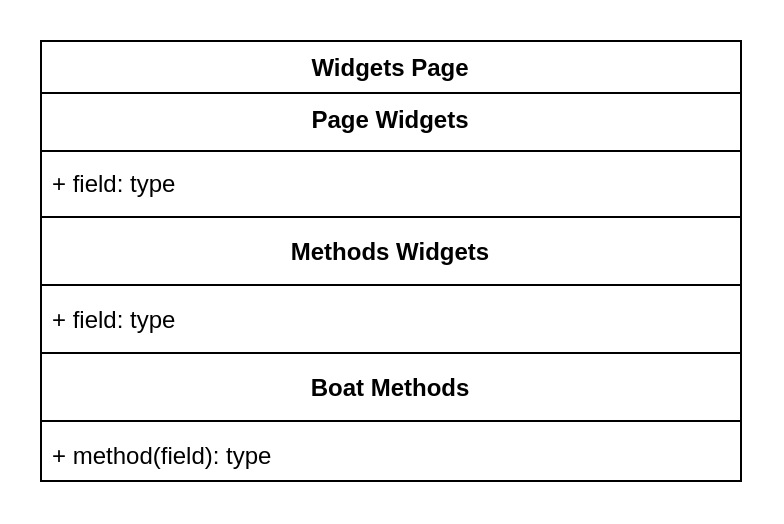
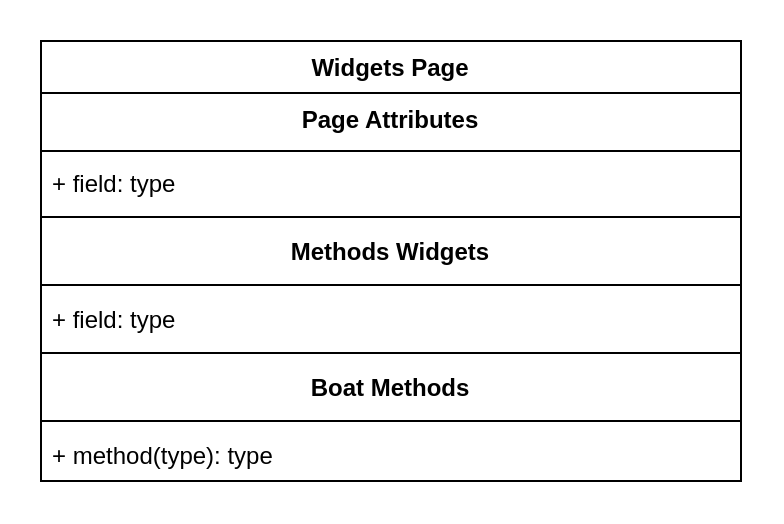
node "Page Widgets": label "Page Widgets" -> "Page Attributes"
node "+ method(field): type": label "+ method(field): type" -> "+ method(type): type"
